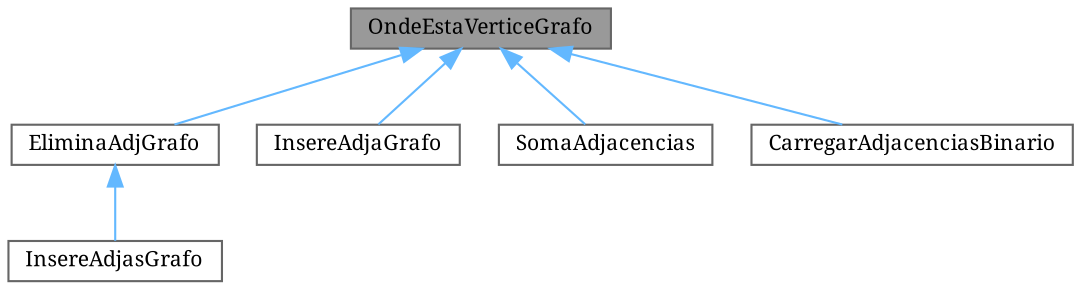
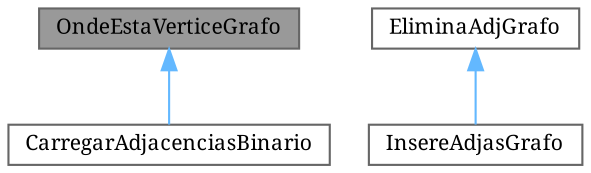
edge "EliminaAdjGrafo" -> "OndeEstaVerticeGrafo": removed
node "InsereAdjaGrafo": removed
node "SomaAdjacencias": removed
